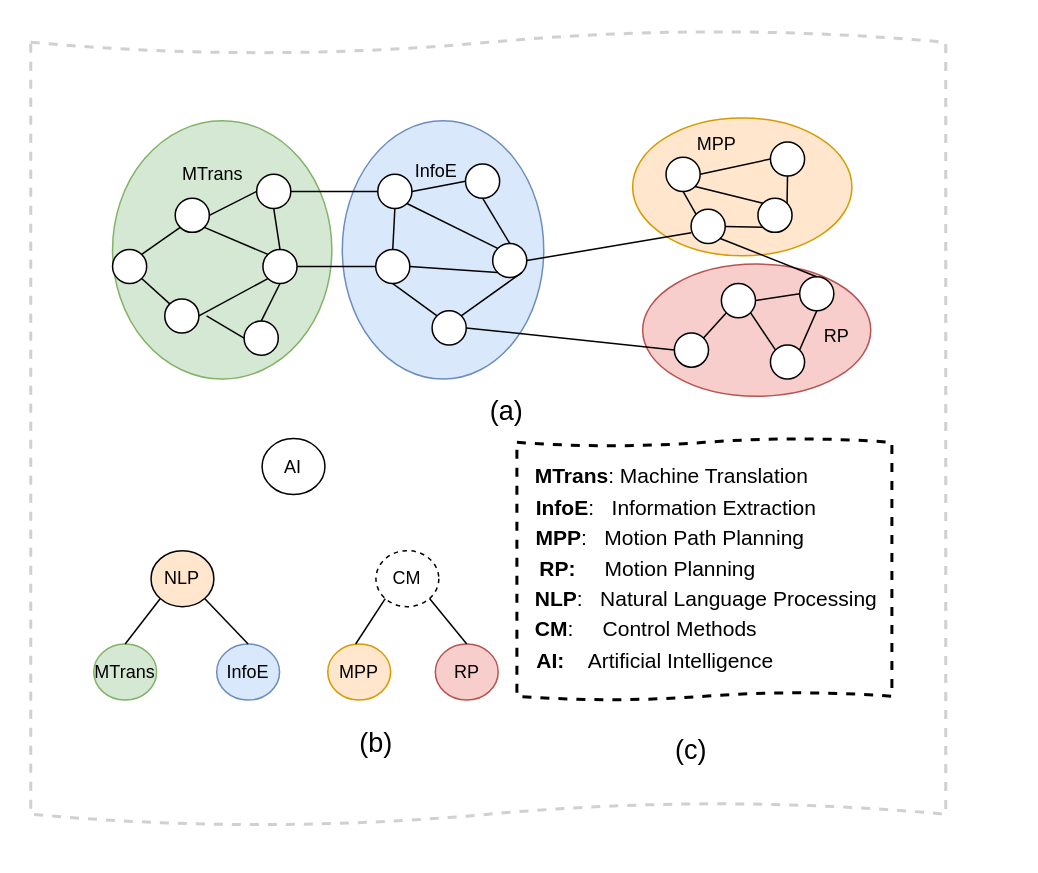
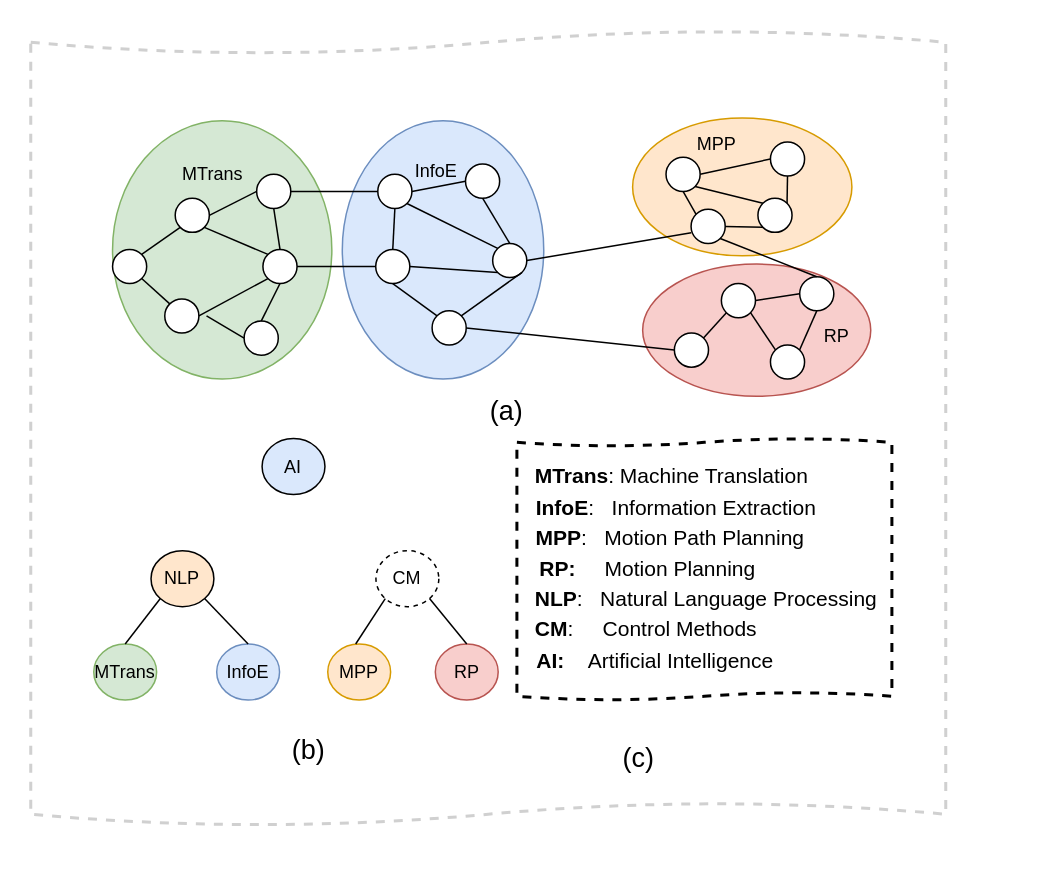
node "AI": fillcolor #ffffff -> #dae8fc
node "(b)": moved (376, 743) -> (308, 751)
node "(c)": moved (691, 751) -> (638, 758)
